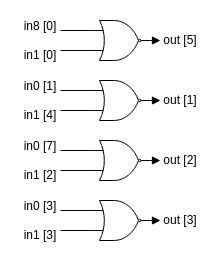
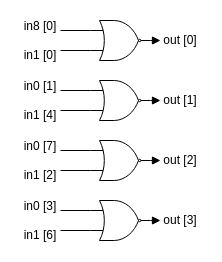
node "out [5]": label "out [5]" -> "out [0]"
node "in0 [3]in1 [3]": label "in0 [3]in1 [3]" -> "in0 [3]in1 [6]"
